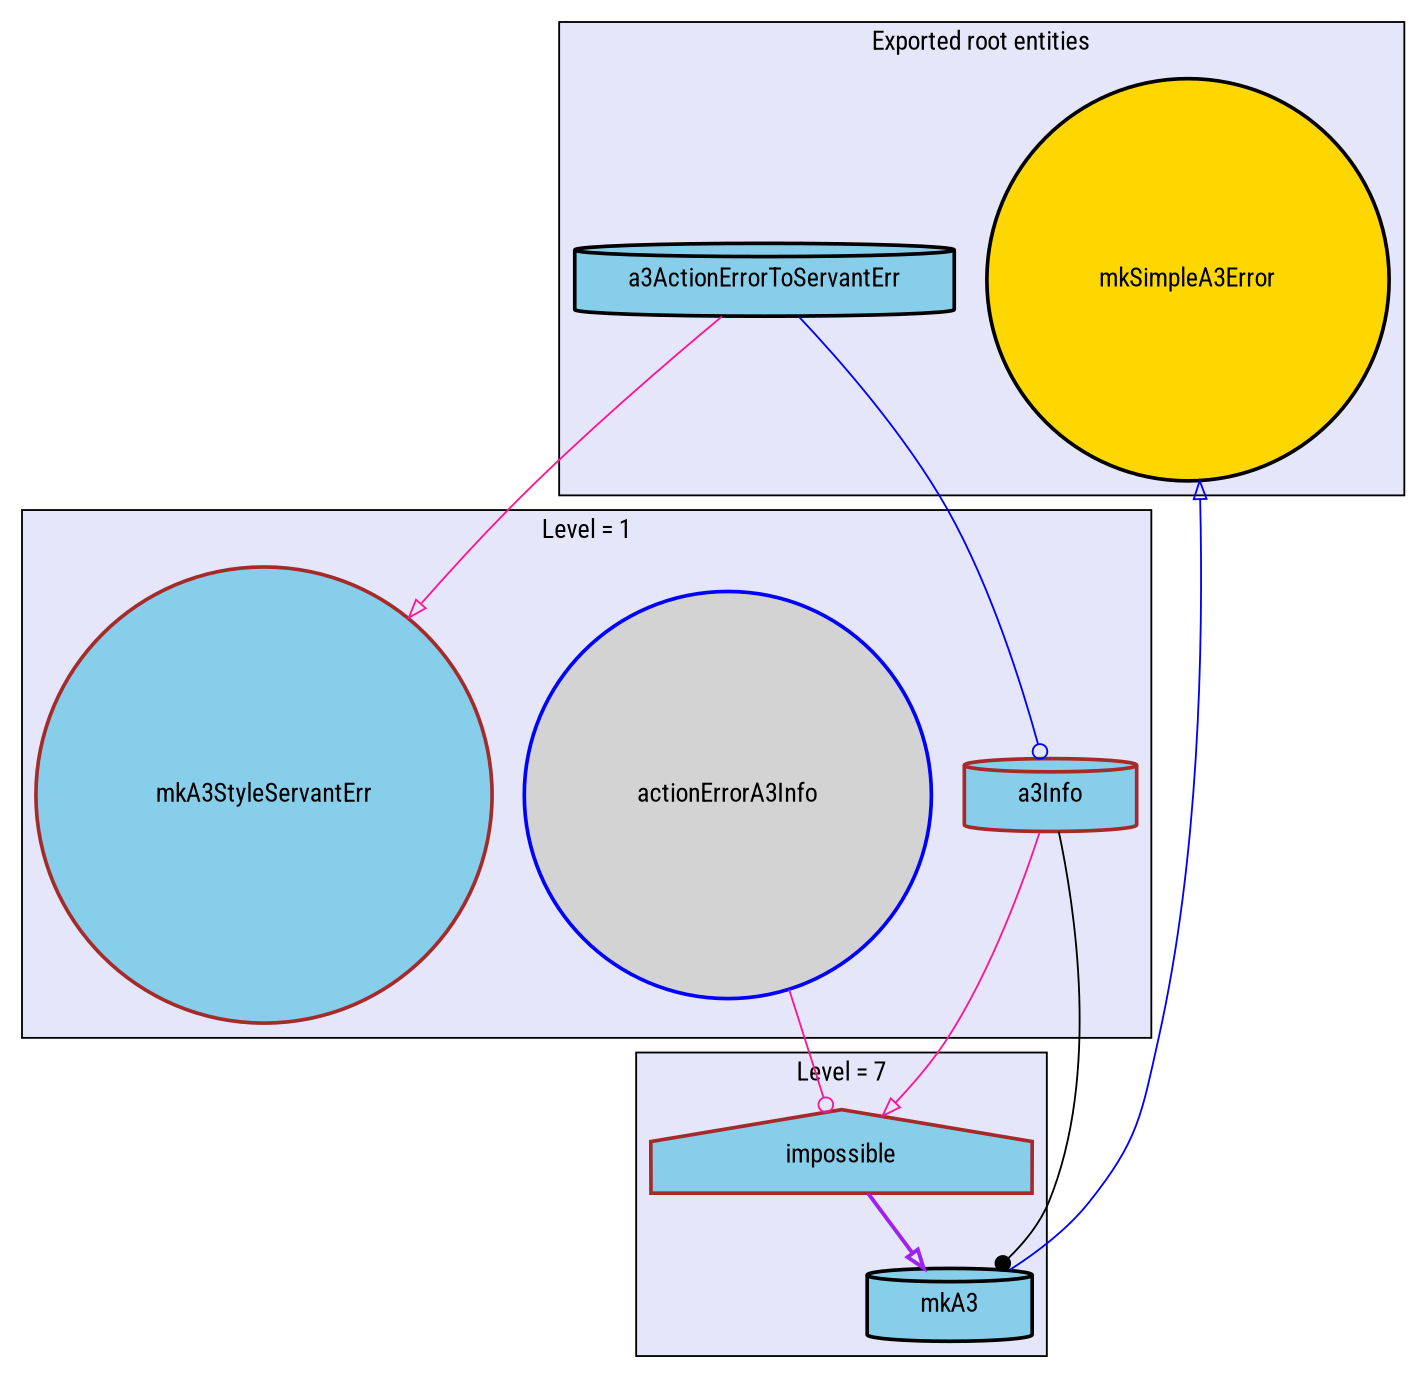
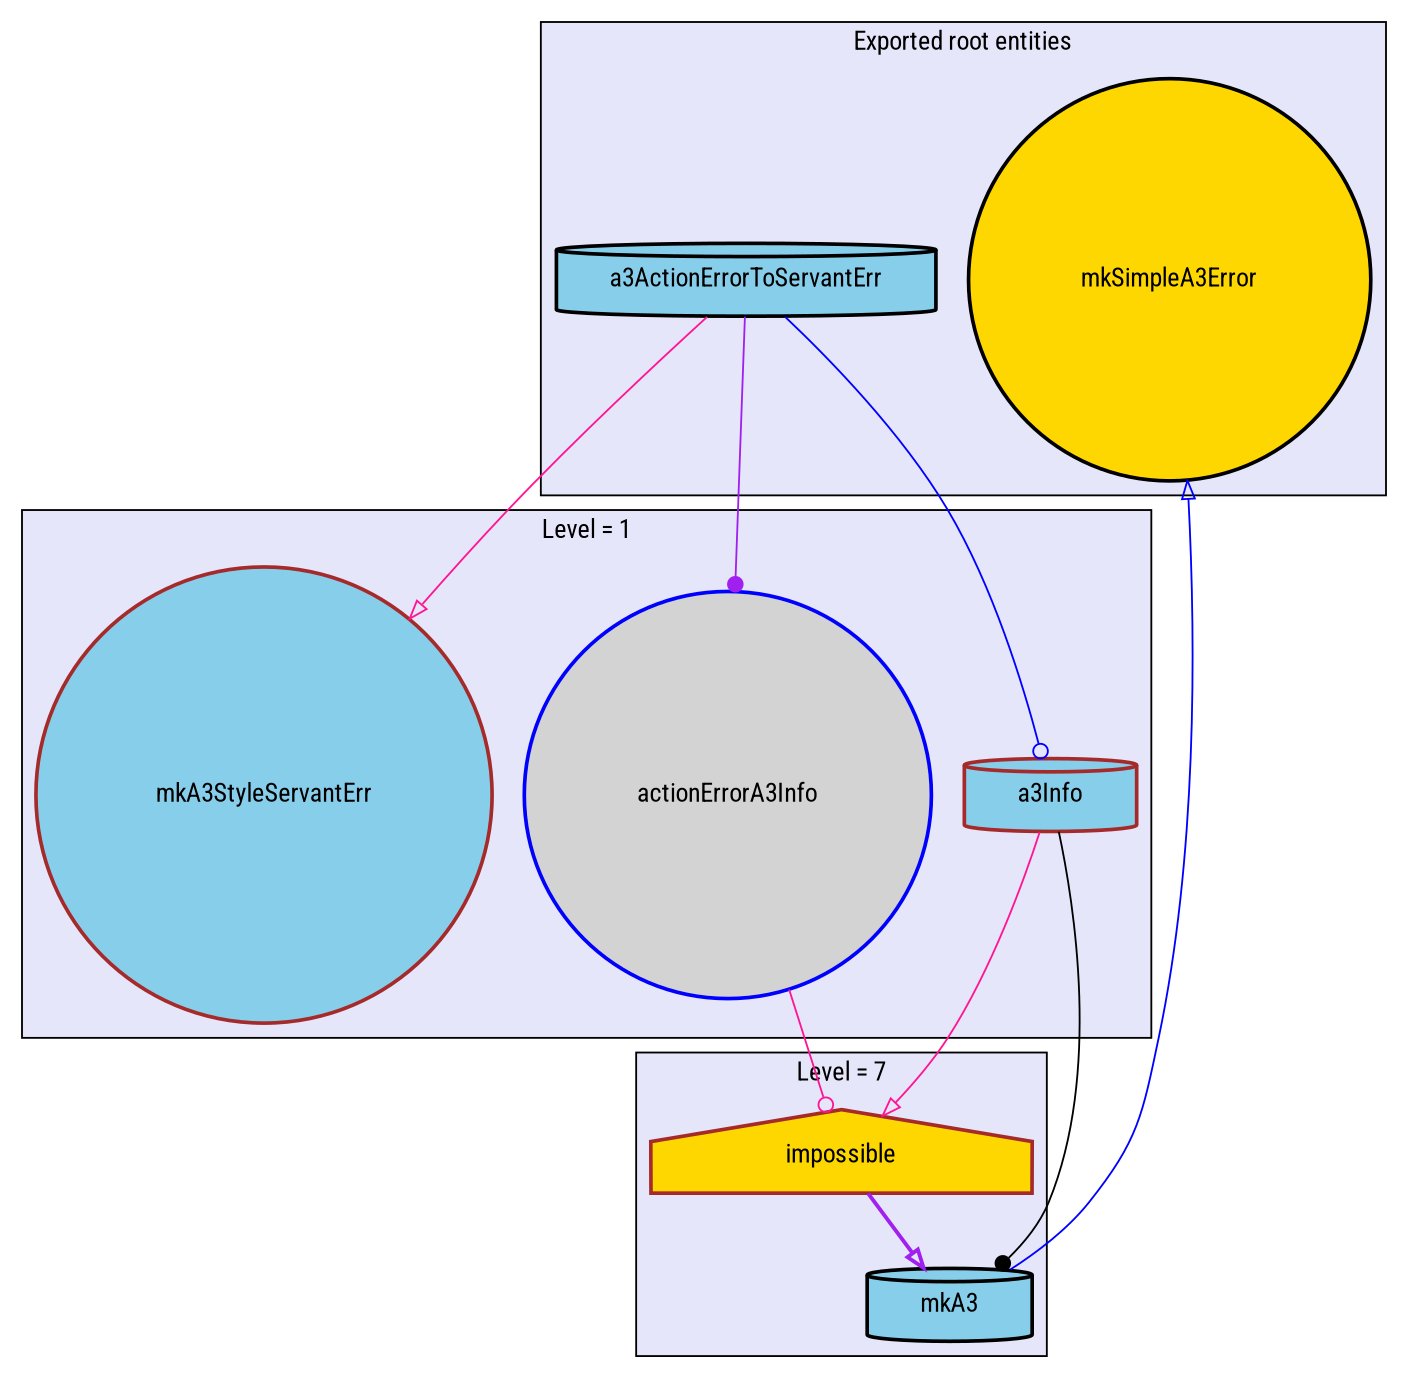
edge "a3ActionErrorToServantErr" -> "actionErrorA3Info": added
node "impossible": fillcolor skyblue -> gold
